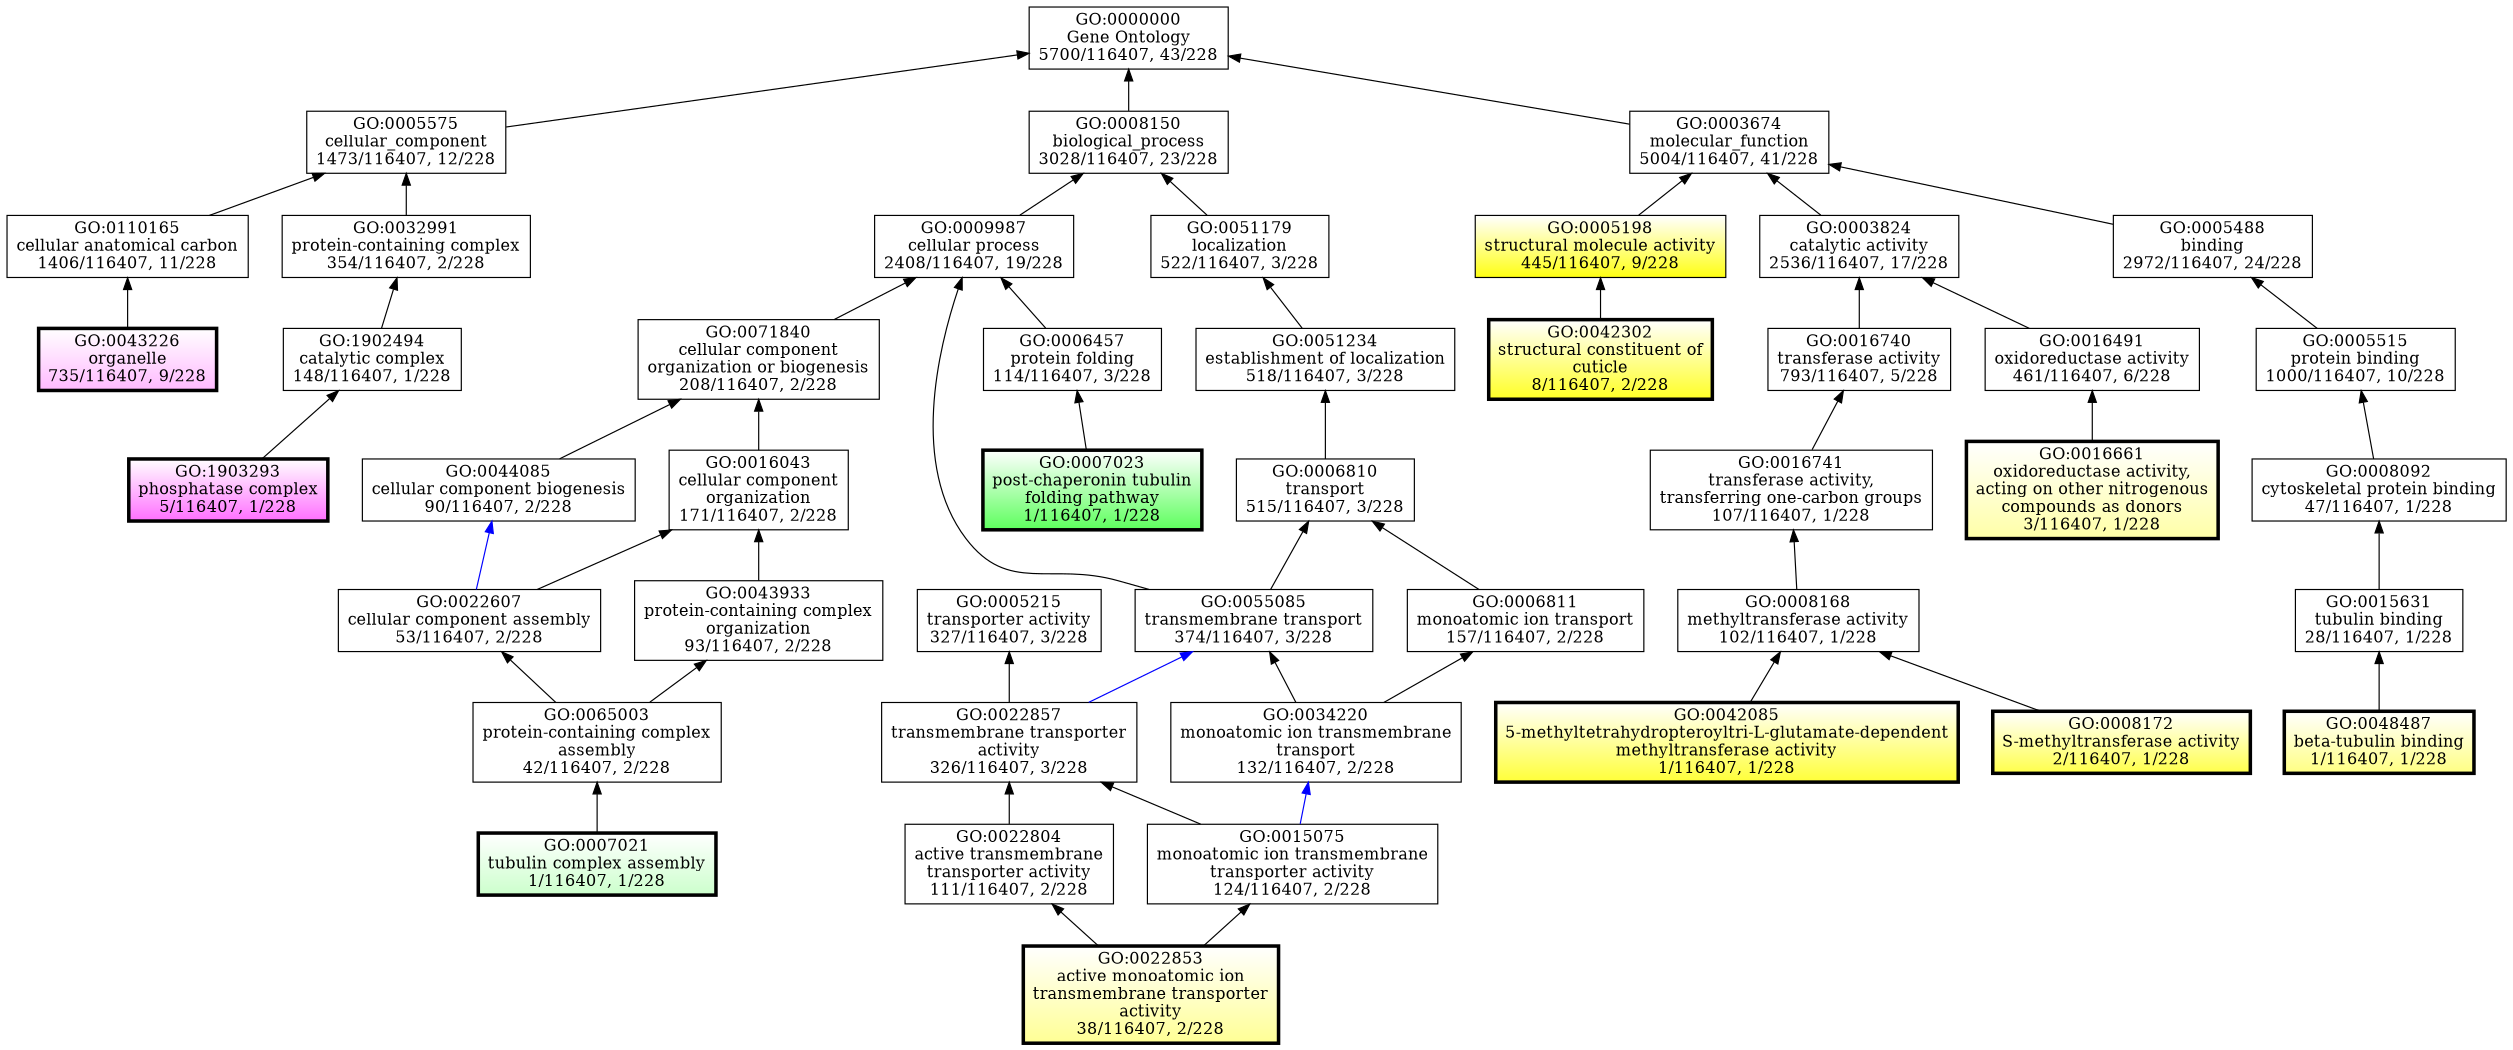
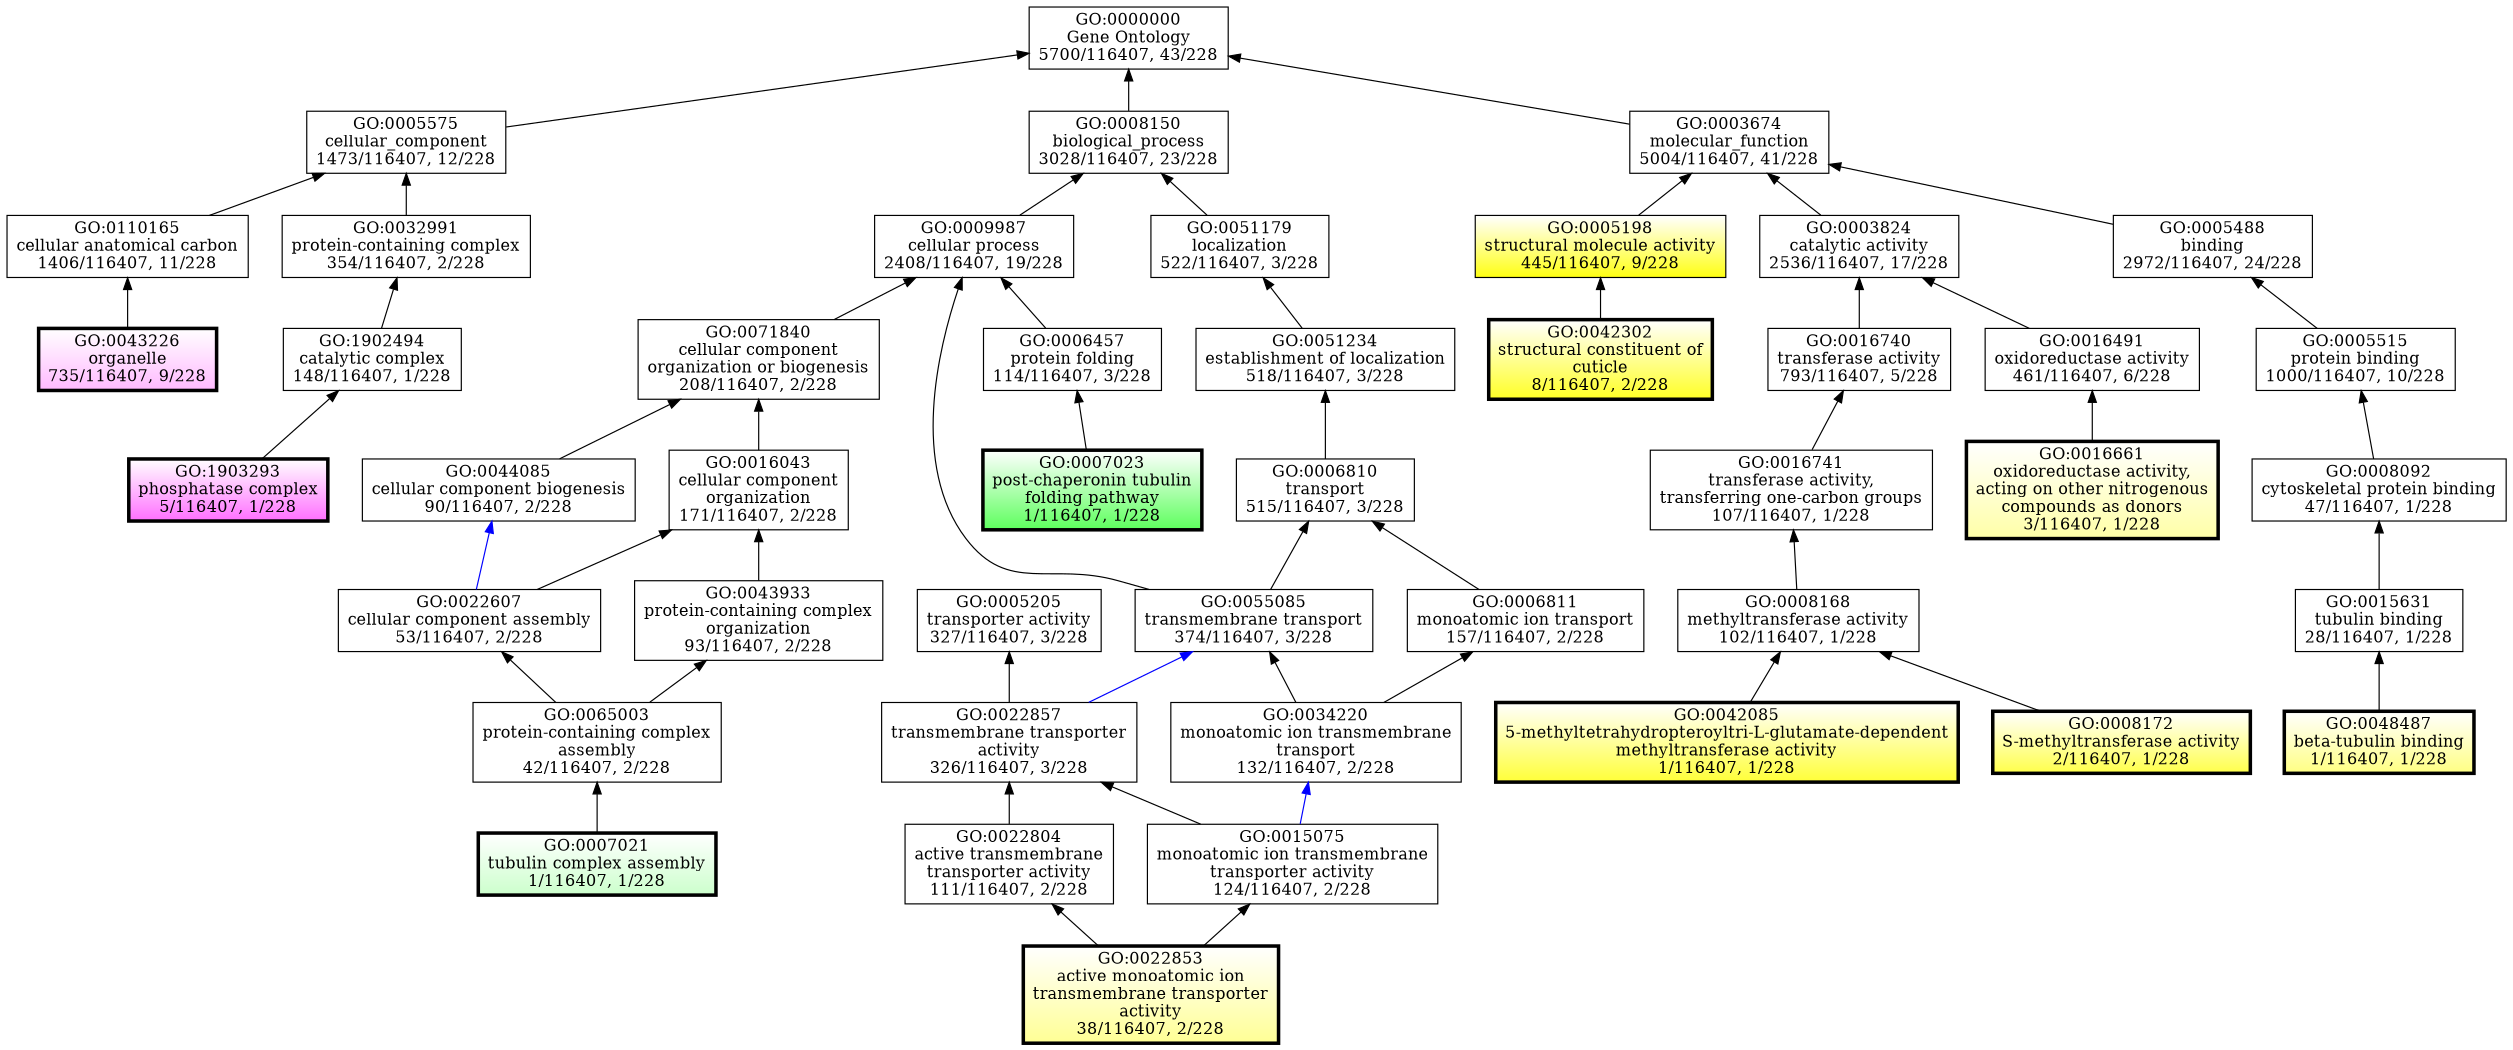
node "GO:0005215 transporter activity 327/116407, 3/228": label "GO:0005215 transporter activity 327/116407, 3/228" -> "GO:0005205 transporter activity 327/116407, 3/228"
